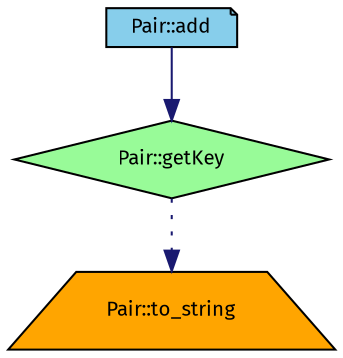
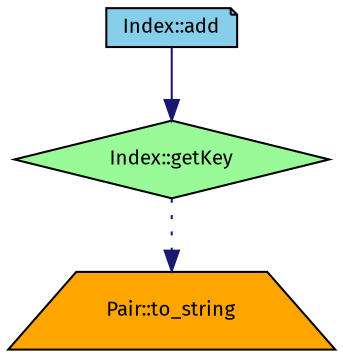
node "Pair::add": label "Pair::add" -> "Index::add"
node "Pair::getKey": label "Pair::getKey" -> "Index::getKey"
